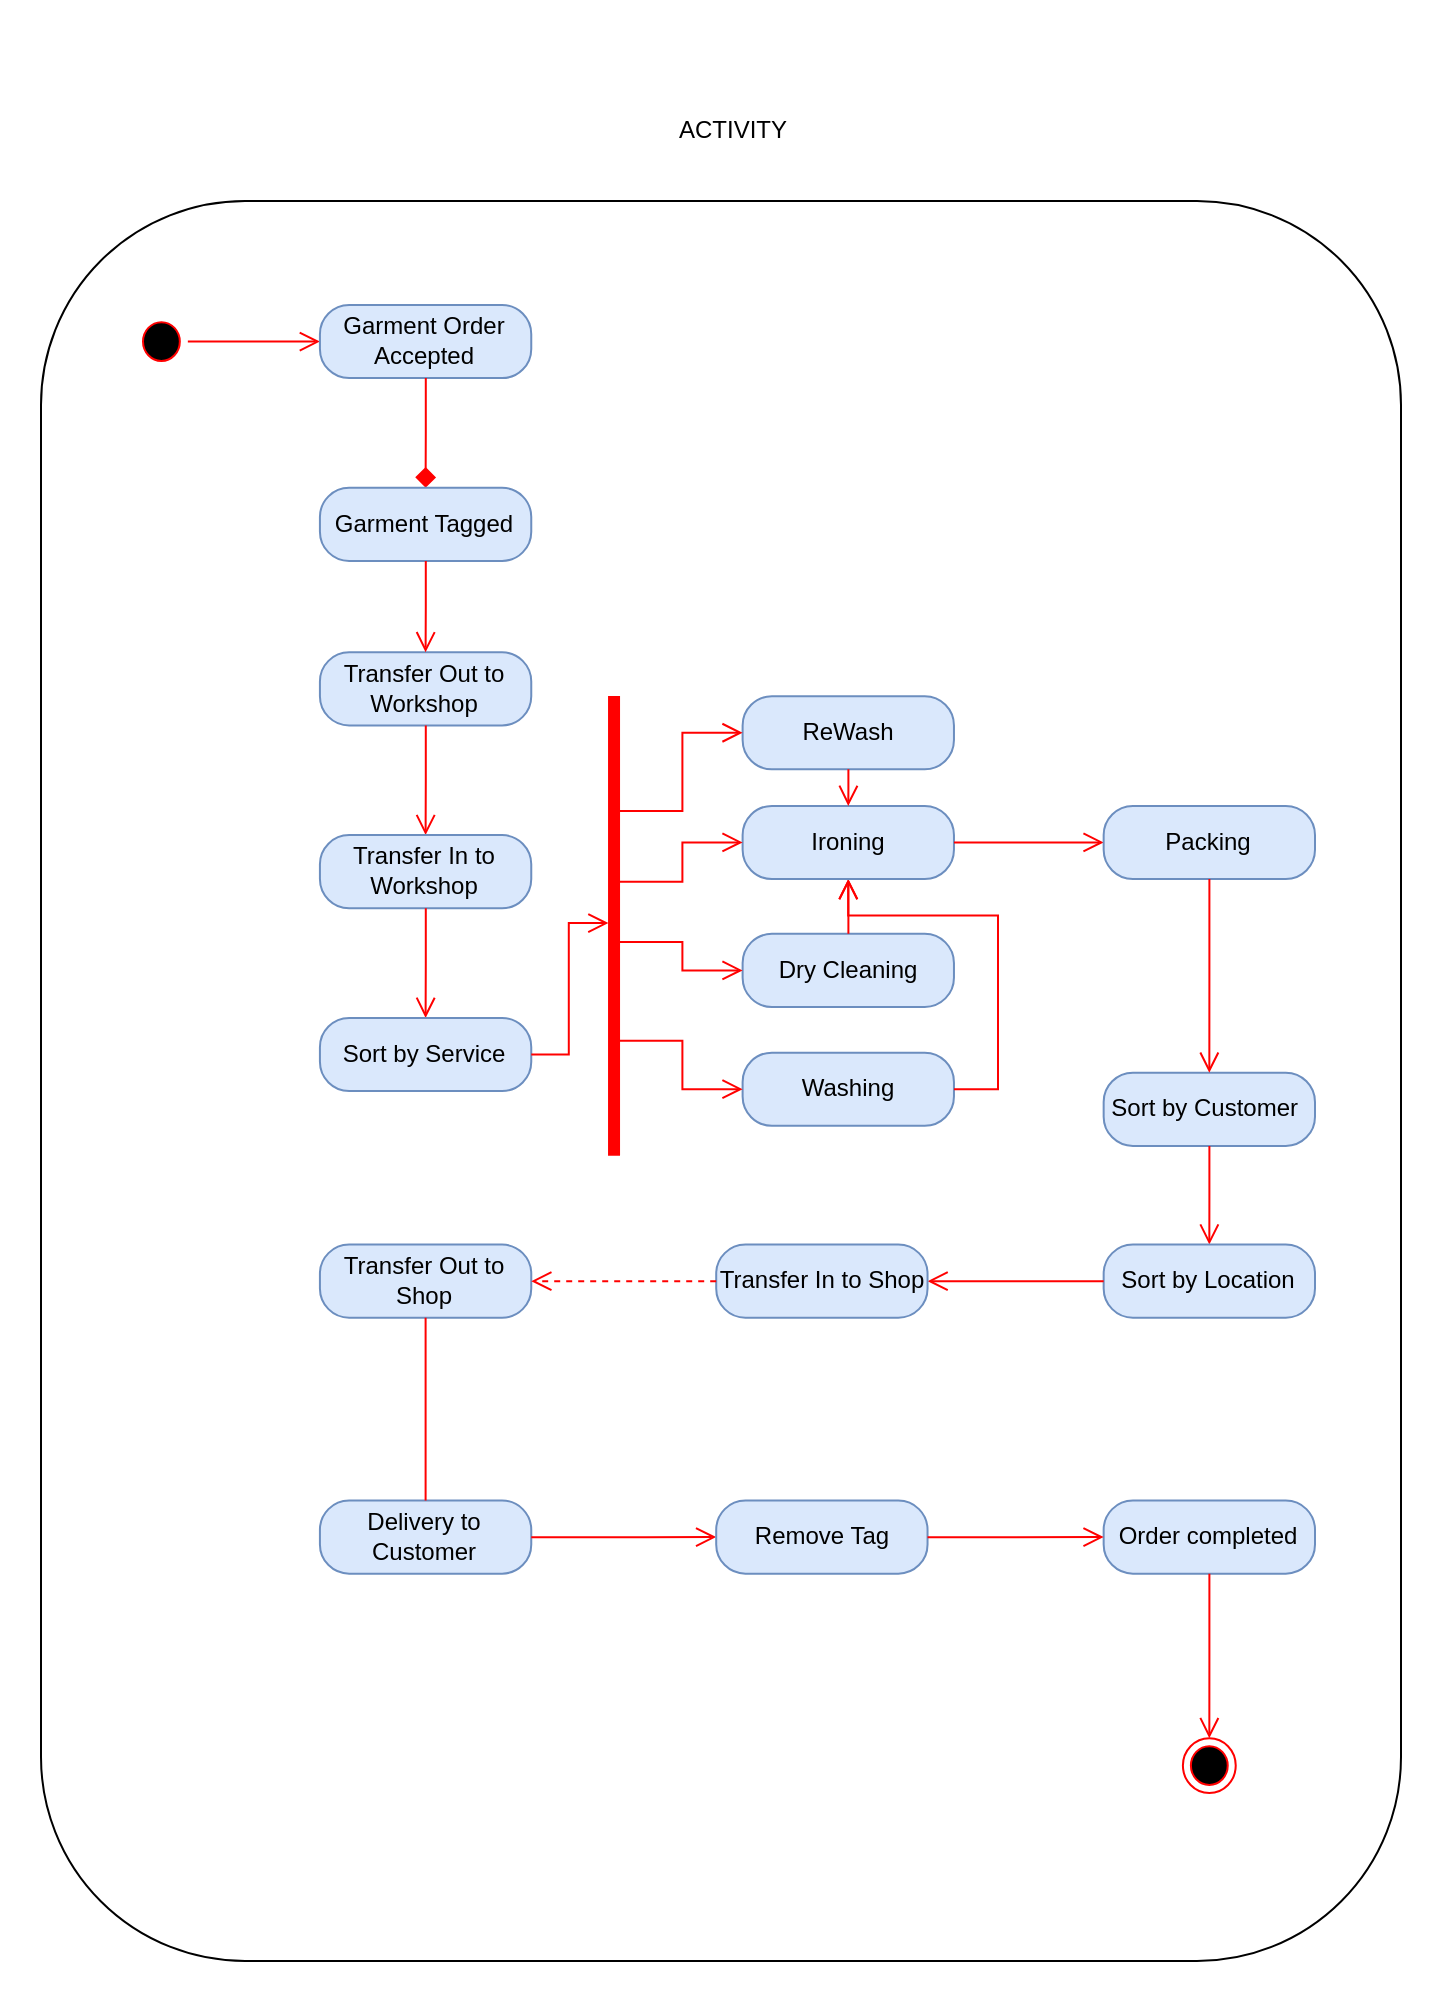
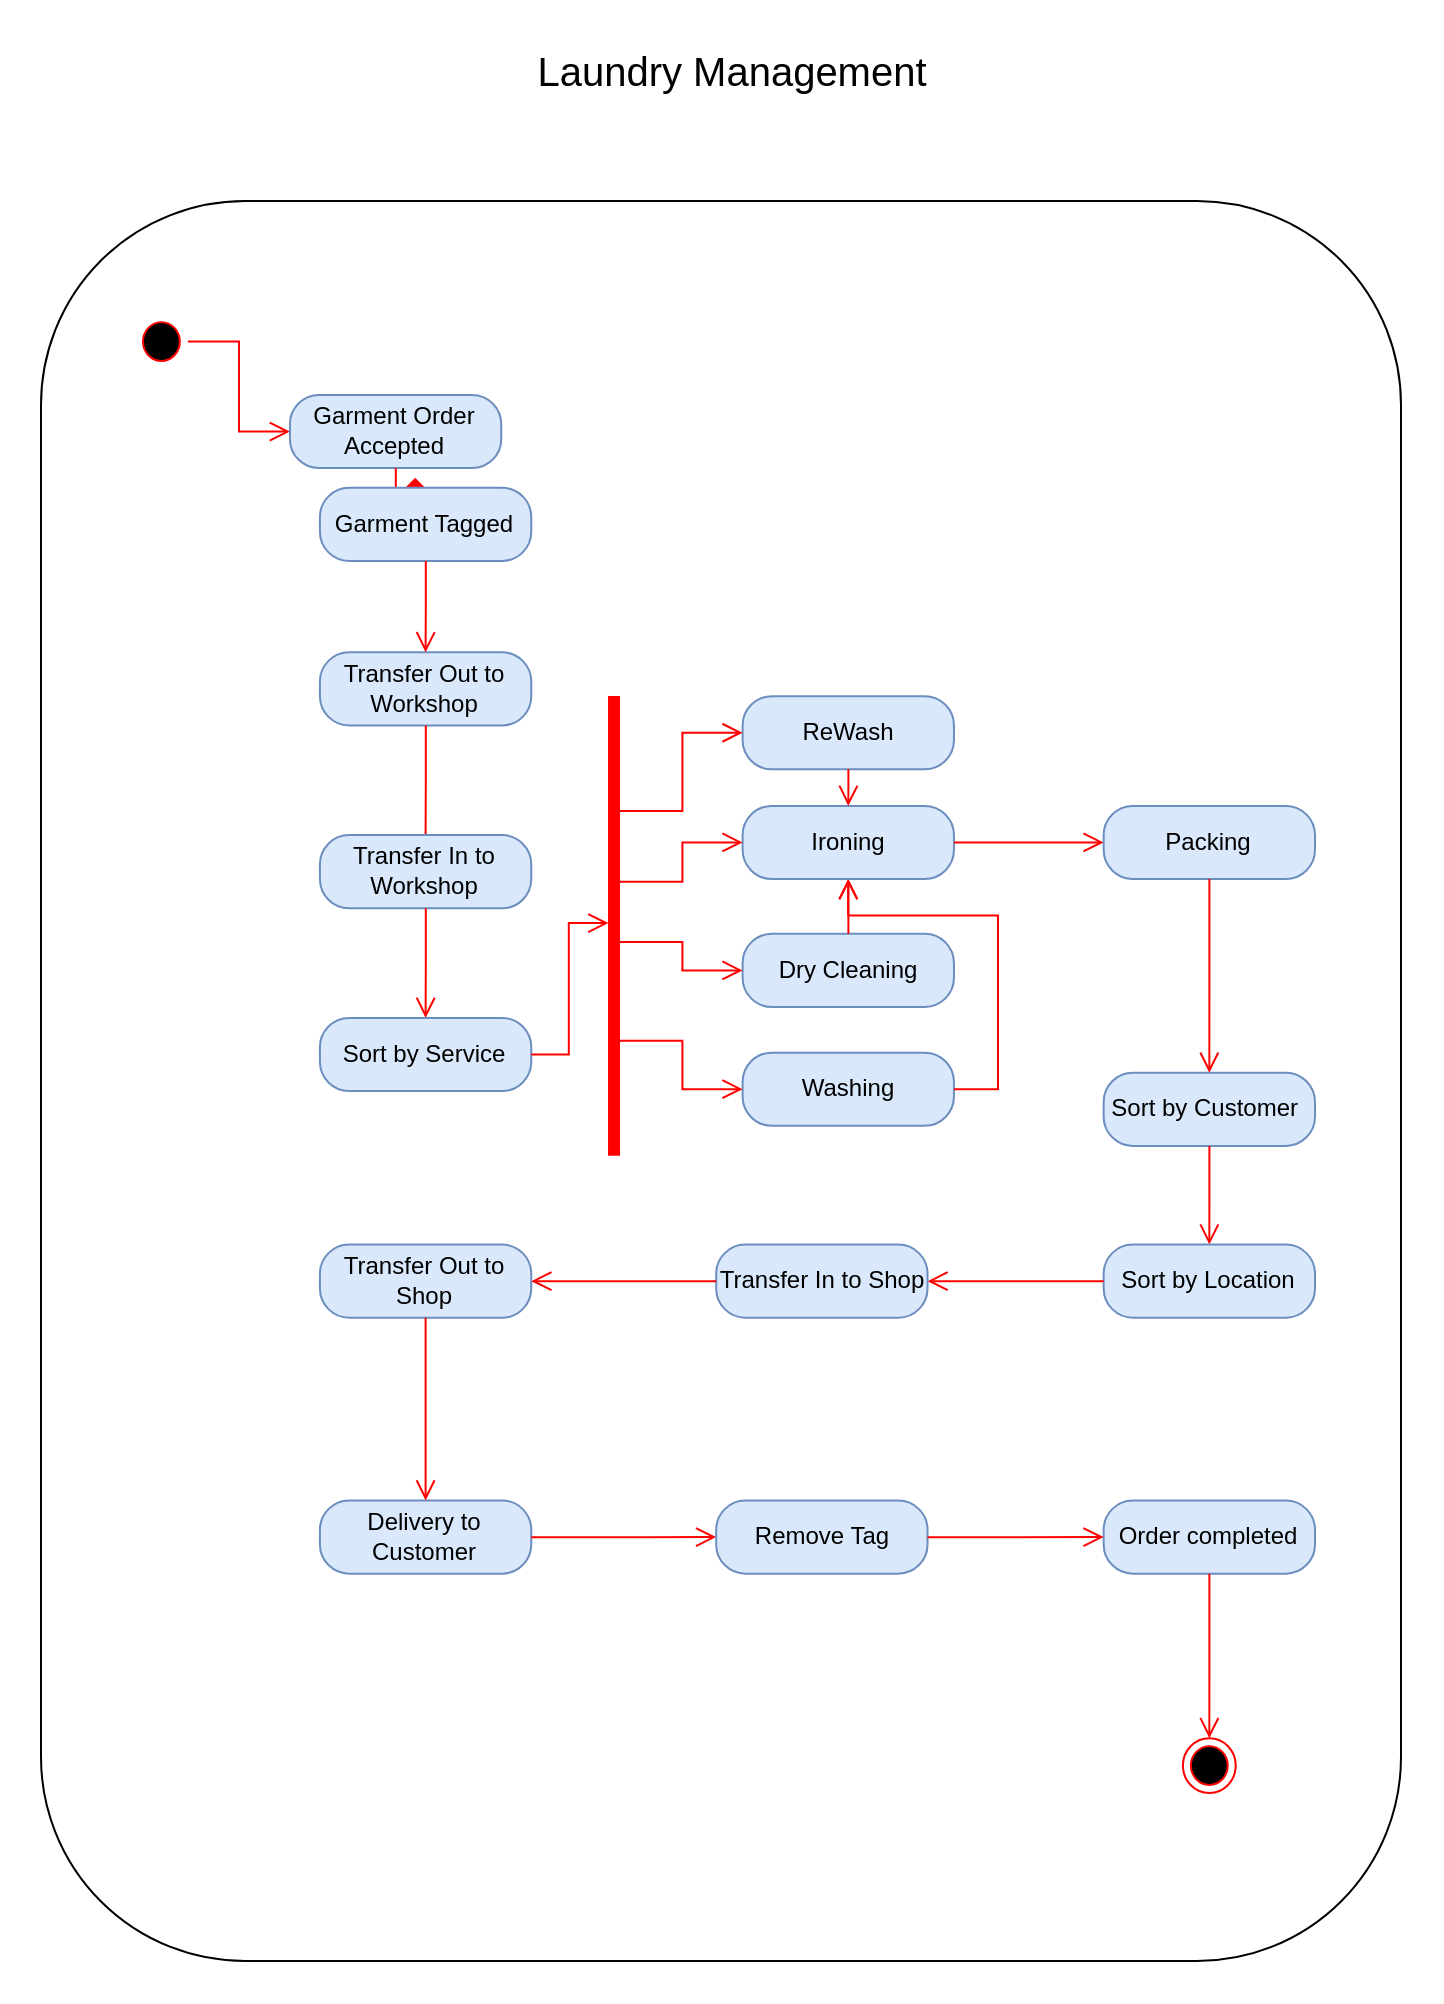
node "Laundry Management": added
node "ACTIVITY": removed
node "Garment Order Accepted": moved (426, 342) -> (396, 432)
edge "Transfer Out to Workshop" -> "Transfer In to Workshop": arrowhead open -> none
edge "Transfer In to Shop" -> "Transfer Out to Shop": style dashed -> solid
edge "Transfer Out to Shop" -- "Delivery to Customer": arrowhead none -> open
